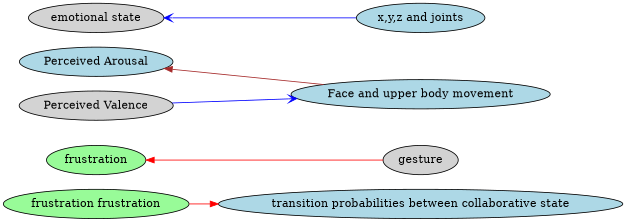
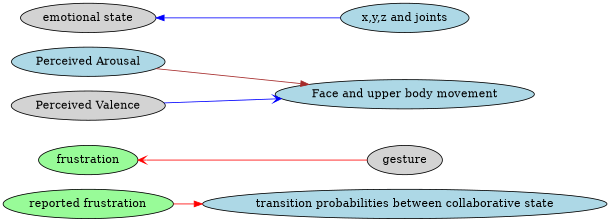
edge "x,y,z and joints" -> "emotional state": arrowhead vee -> normal
edge "Face and upper body movement" -> "Perceived Arousal": reversed
edge "gesture" -> "frustration": arrowhead normal -> vee
node "frustration frustration": label "frustration frustration" -> "reported frustration"
